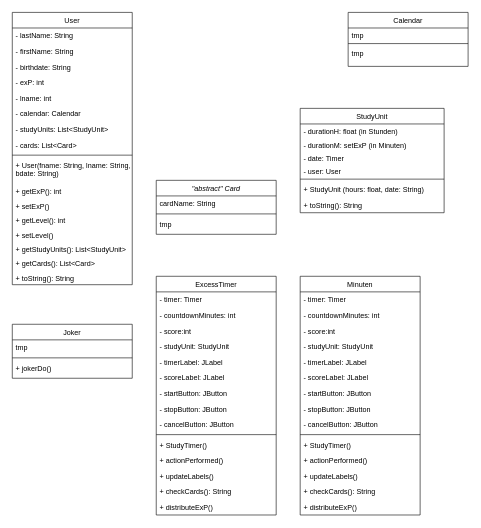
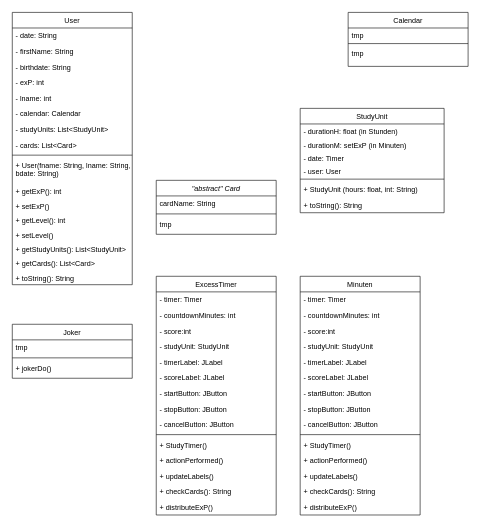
node "- lastName: String": label "- lastName: String" -> "- date: String"
node "+ StudyUnit (hours: float, date: String)": label "+ StudyUnit (hours: float, date: String)" -> "+ StudyUnit (hours: float, int: String)"
